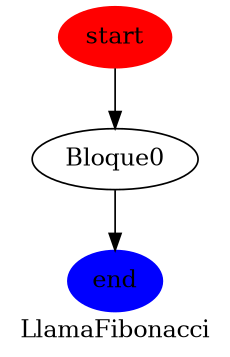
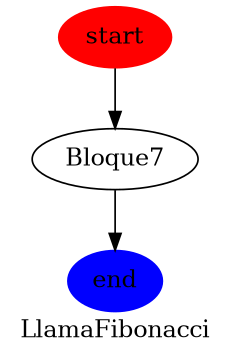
node "Bloque0": label "Bloque0" -> "Bloque7"
